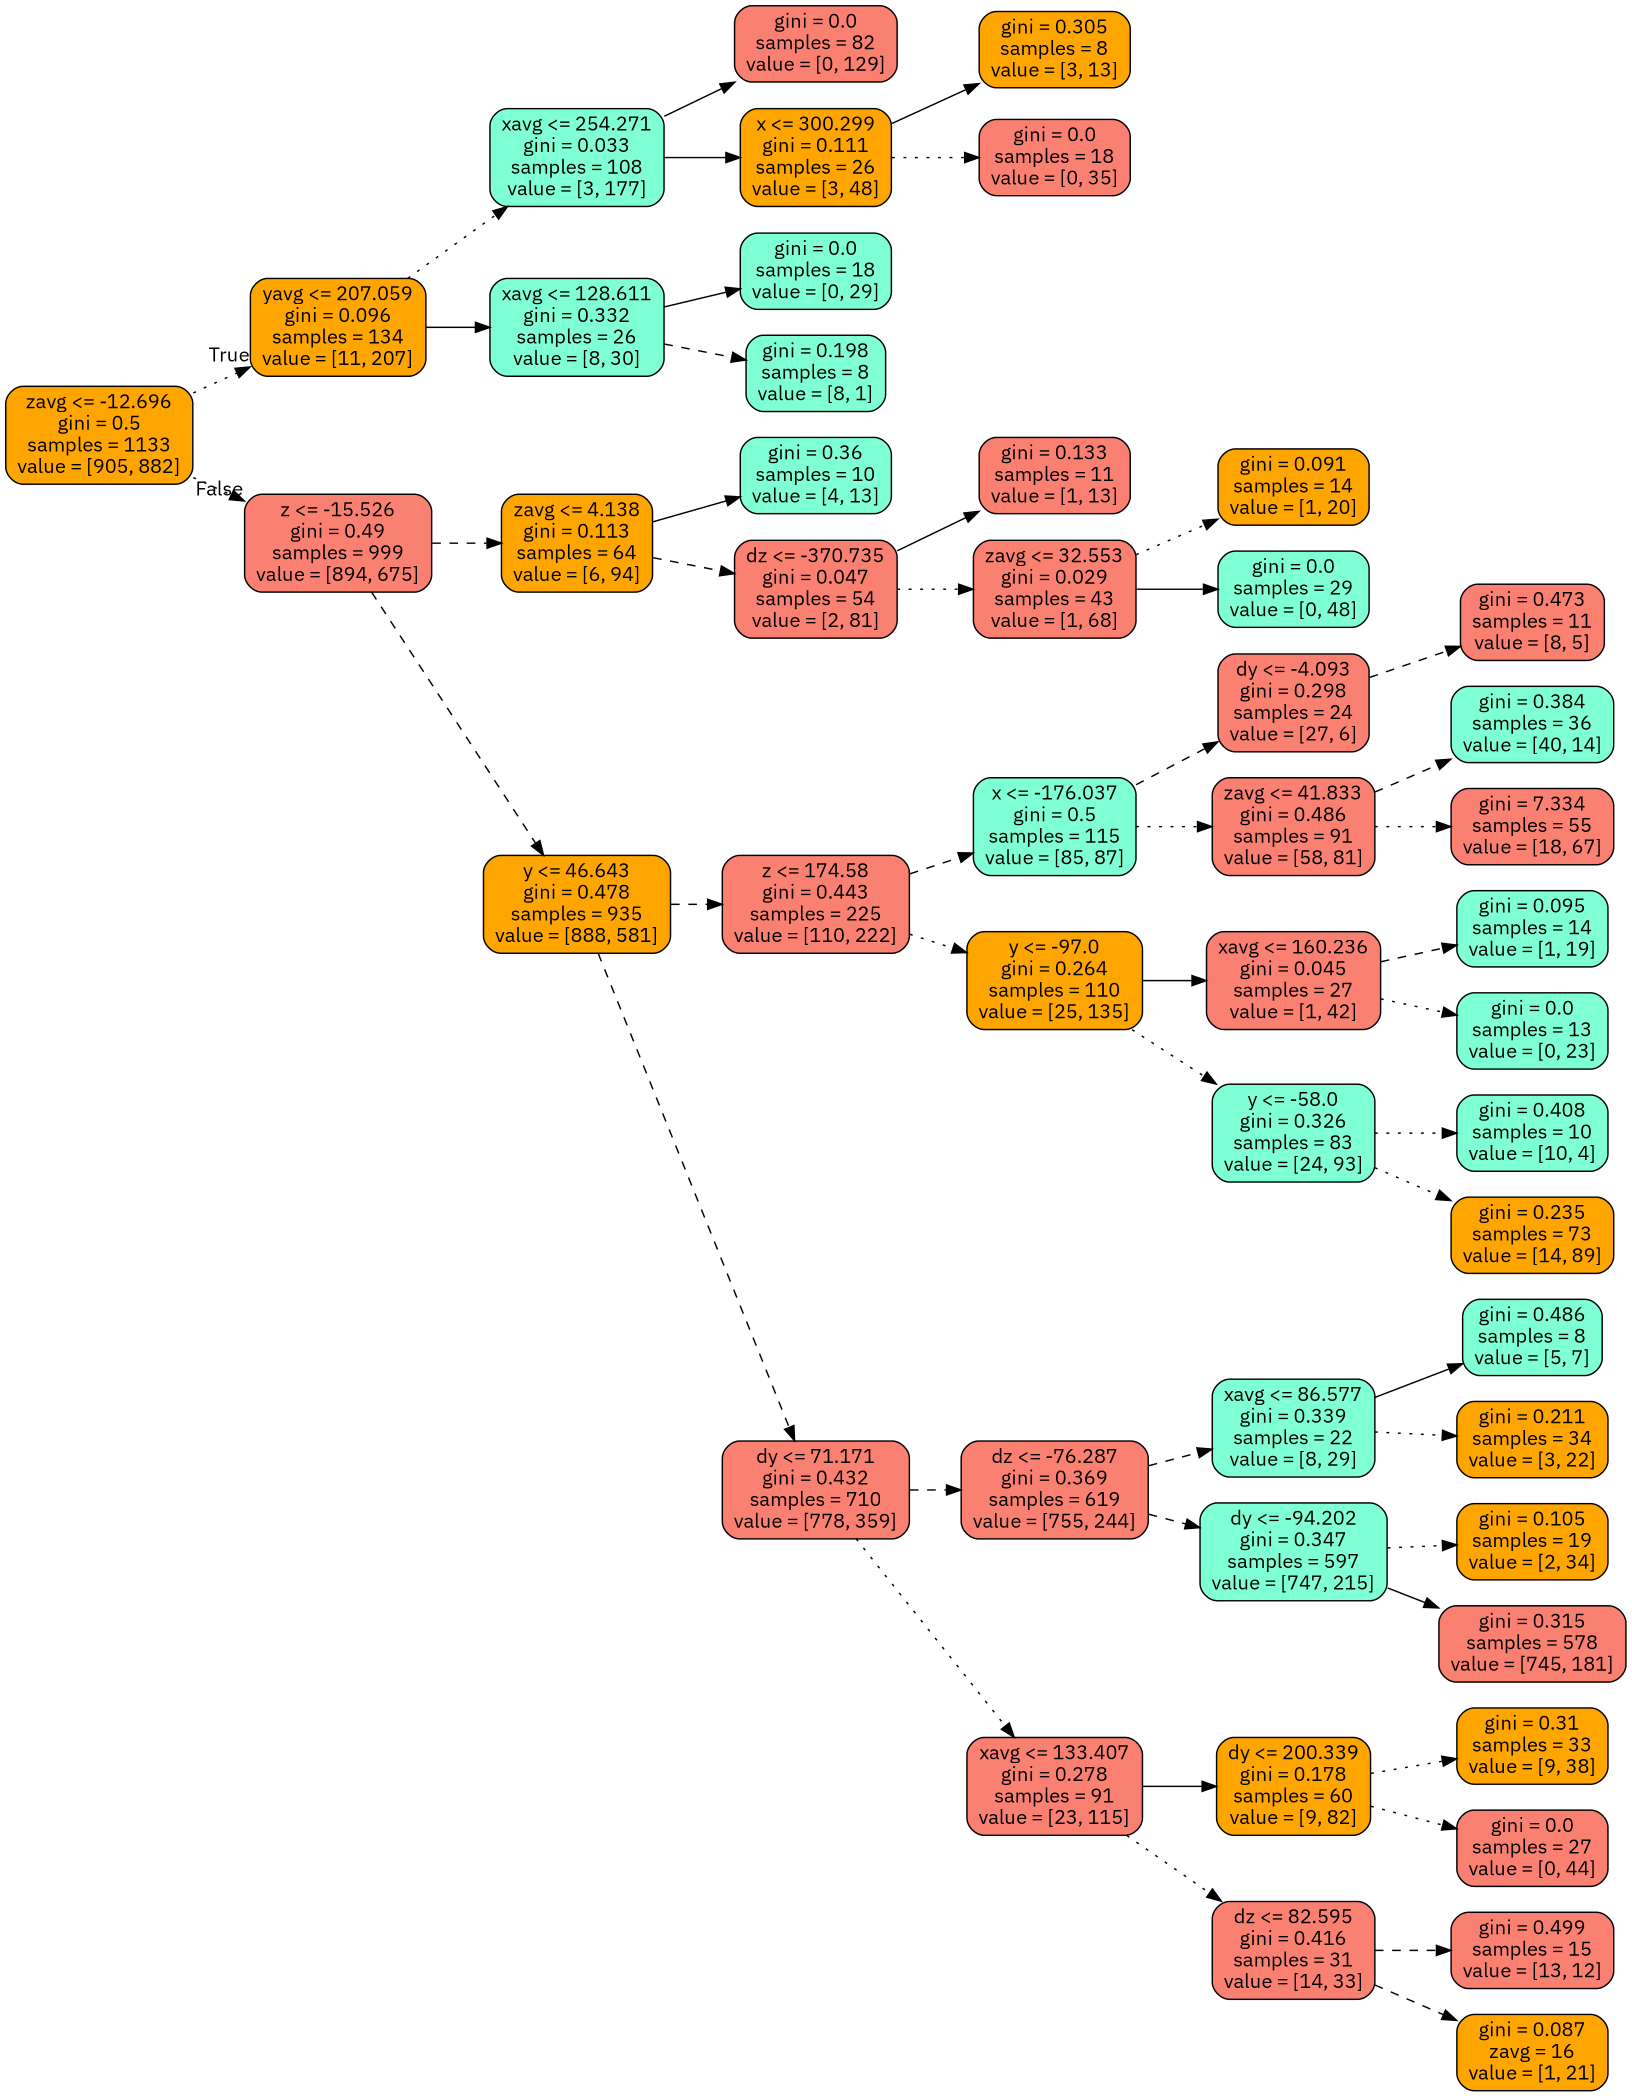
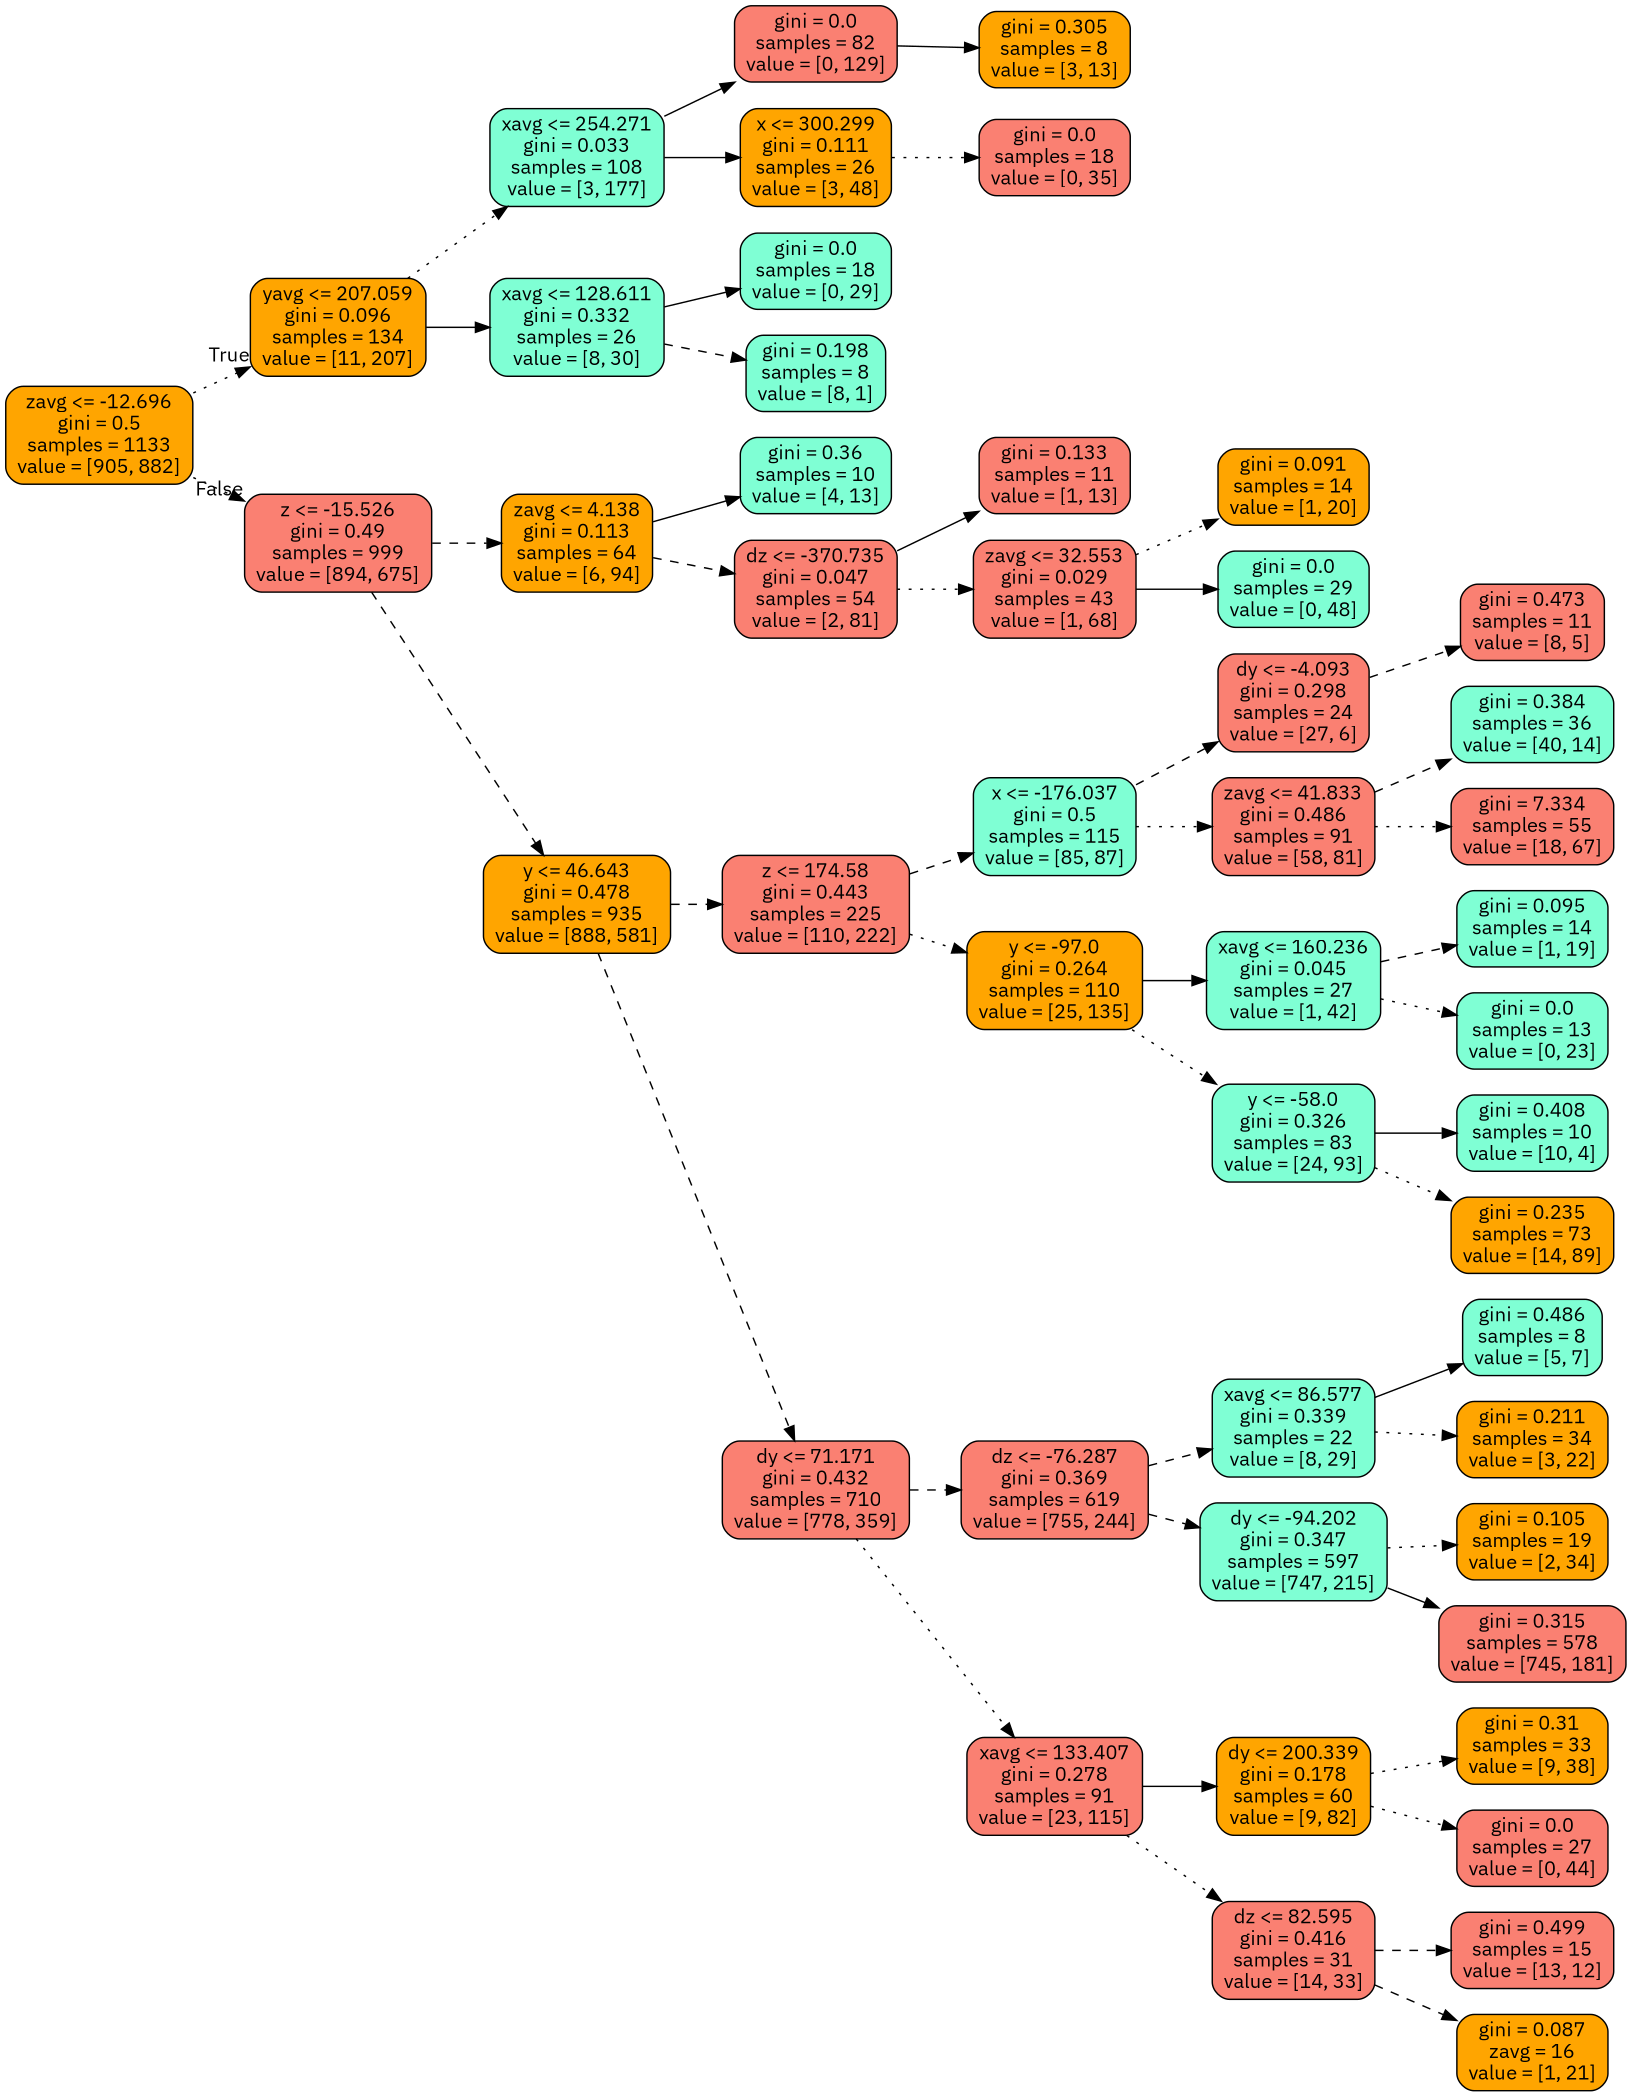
edge "x <= 300.299 gini = 0.111 samples = 26 value = [3, 48]" -> "gini = 0.305 samples = 8 value = [3, 13]": now "gini = 0.0 samples = 82 value = [0, 129]" -> "gini = 0.305 samples = 8 value = [3, 13]"
node "xavg <= 160.236 gini = 0.045 samples = 27 value = [1, 42]": fillcolor salmon -> aquamarine
edge "y <= -58.0 gini = 0.326 samples = 83 value = [24, 93]" -> "gini = 0.408 samples = 10 value = [10, 4]": style dotted -> solid
